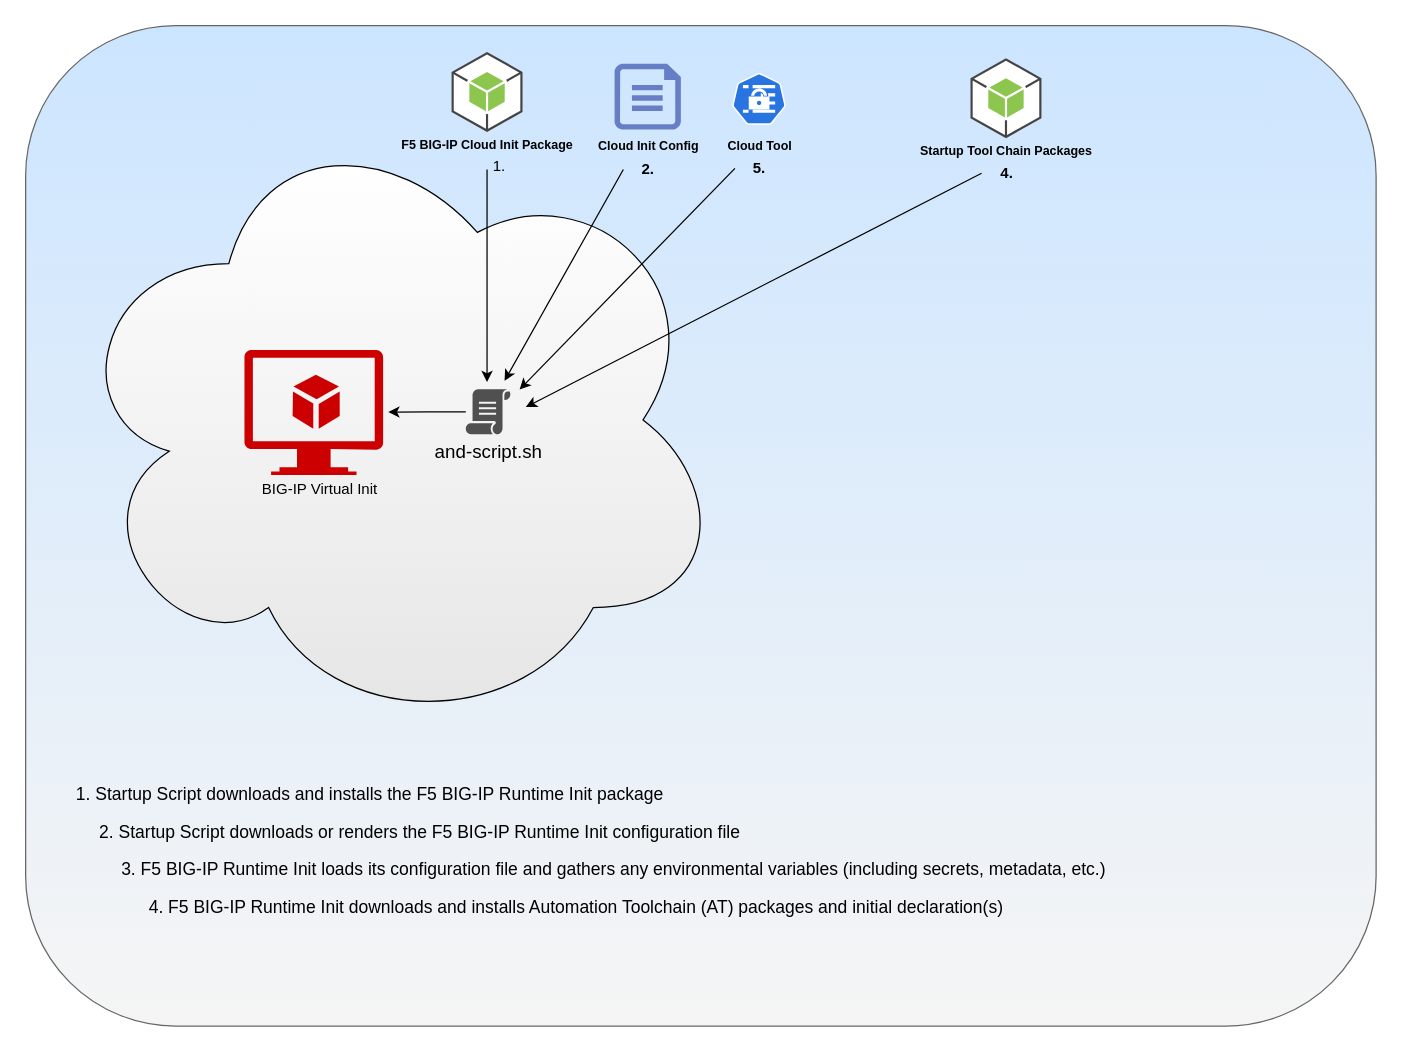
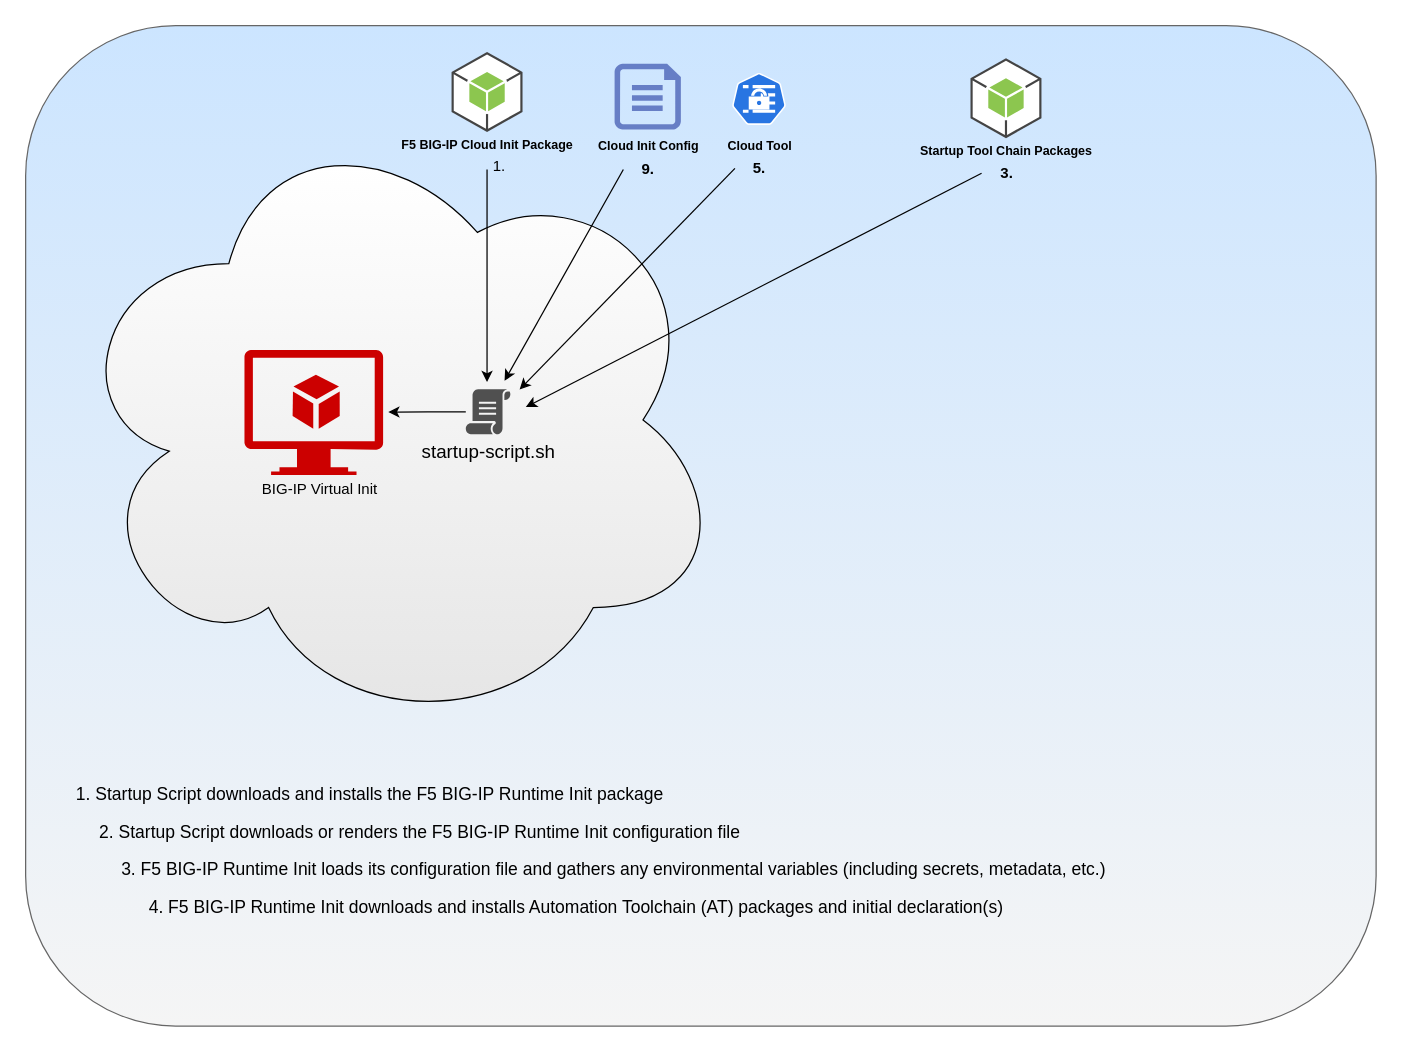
node "2.": label "2." -> "9."
node "4.": label "4." -> "3."
node "and-script.sh": label "and-script.sh" -> "startup-script.sh"
